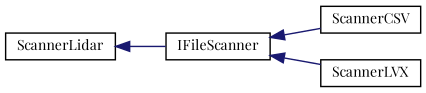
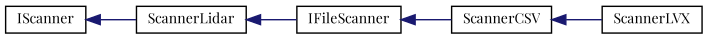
node "IScanner": added
edge "ScannerLVX" -> "IFileScanner": now "ScannerLVX" -> "ScannerCSV"
